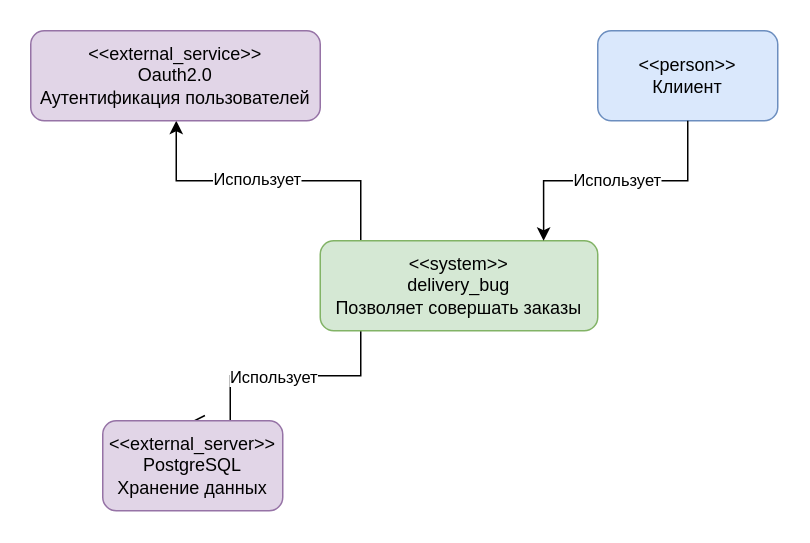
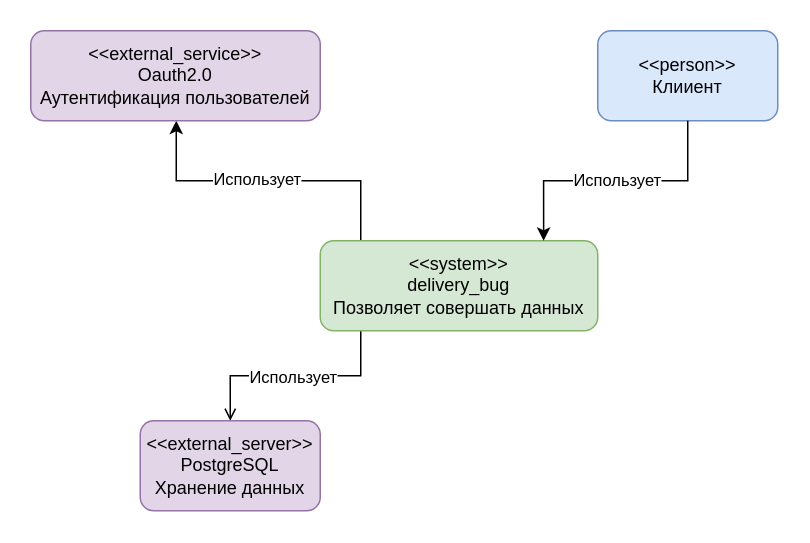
node "<<system>> delivery_bug Позволяет совершать заказы": label "<<system>> delivery_bug Позволяет совершать заказы" -> "<<system>> delivery_bug Позволяет совершать данных"
node "<<external_server>> PostgreSQL Хранение данных": moved (193, 466) -> (230, 466)
